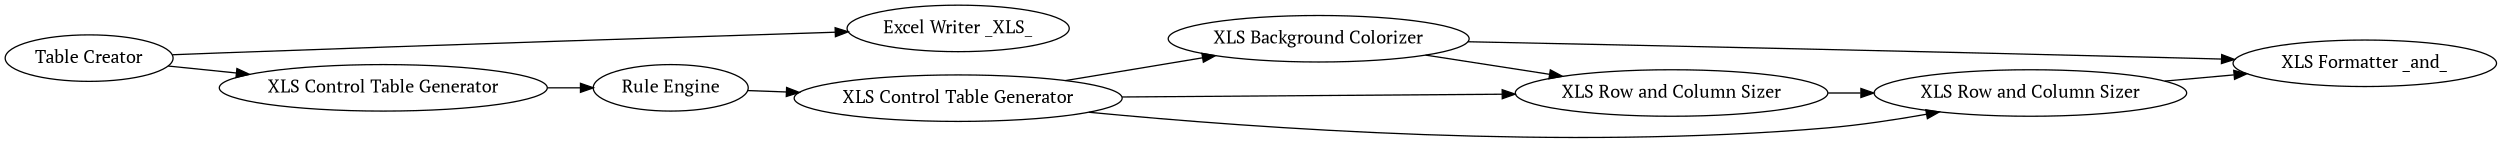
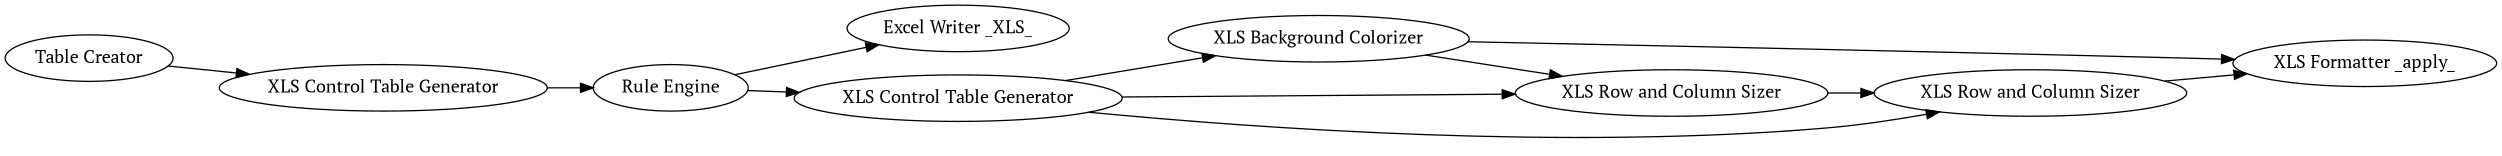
edge "Table Creator" -> "Excel Writer _XLS_": now "Rule Engine" -> "Excel Writer _XLS_"
node "XLS Formatter _and_": label "XLS Formatter _and_" -> "XLS Formatter _apply_"
